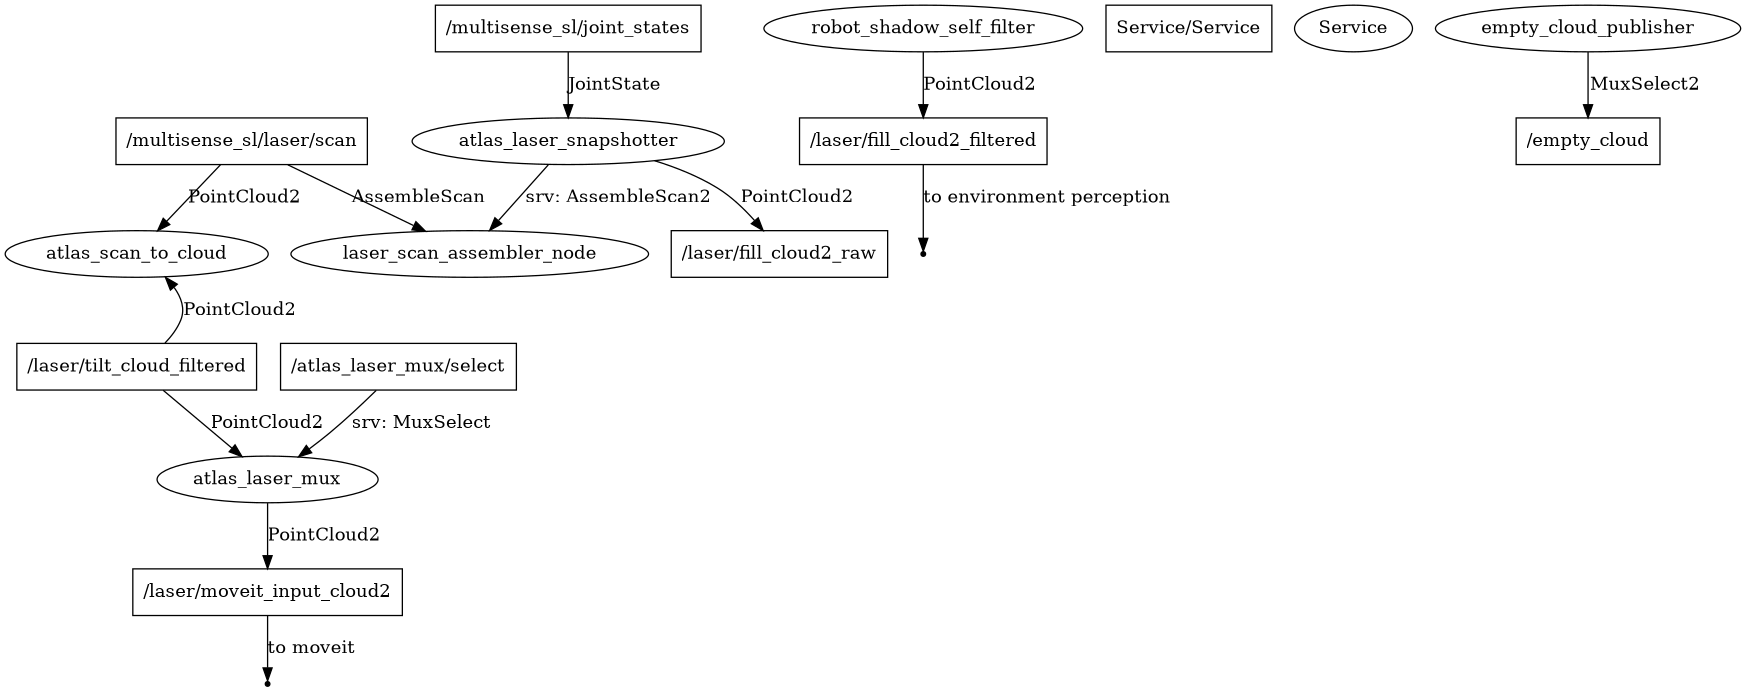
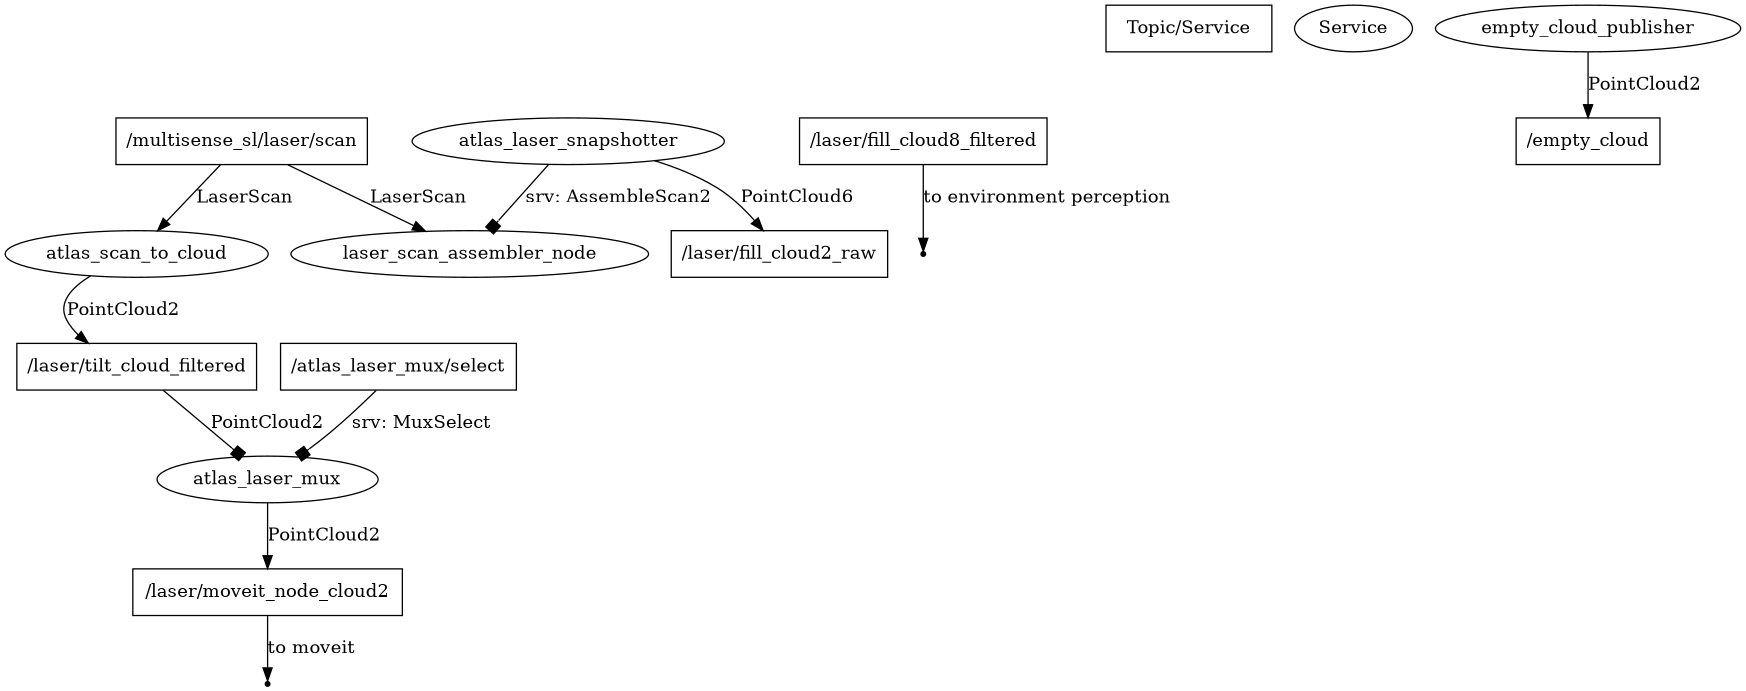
node "/multisense_sl/joint_states": removed
node "robot_shadow_self_filter": removed
node "Service/Service": label "Service/Service" -> "Topic/Service"
edge "empty_cloud_publisher" -> "/empty_cloud": label "MuxSelect2" -> "PointCloud2"
node "/laser/fill_cloud2_filtered": label "/laser/fill_cloud2_filtered" -> "/laser/fill_cloud8_filtered"
edge "atlas_laser_snapshotter" -> "laser_scan_assembler_node": arrowhead normal -> box
edge "/multisense_sl/laser/scan" -> "atlas_scan_to_cloud": label "PointCloud2" -> "LaserScan"
edge "/multisense_sl/laser/scan" -> "laser_scan_assembler_node": label "AssembleScan" -> "LaserScan"
edge "atlas_laser_snapshotter" -> "/laser/fill_cloud2_raw": label "PointCloud2" -> "PointCloud6"
edge "/laser/tilt_cloud_filtered" -> "atlas_scan_to_cloud": reversed
edge "/laser/tilt_cloud_filtered" -> "atlas_laser_mux": arrowhead normal -> box
edge "/atlas_laser_mux/select" -> "atlas_laser_mux": arrowhead normal -> box
node "/laser/moveit_input_cloud2": label "/laser/moveit_input_cloud2" -> "/laser/moveit_node_cloud2"
